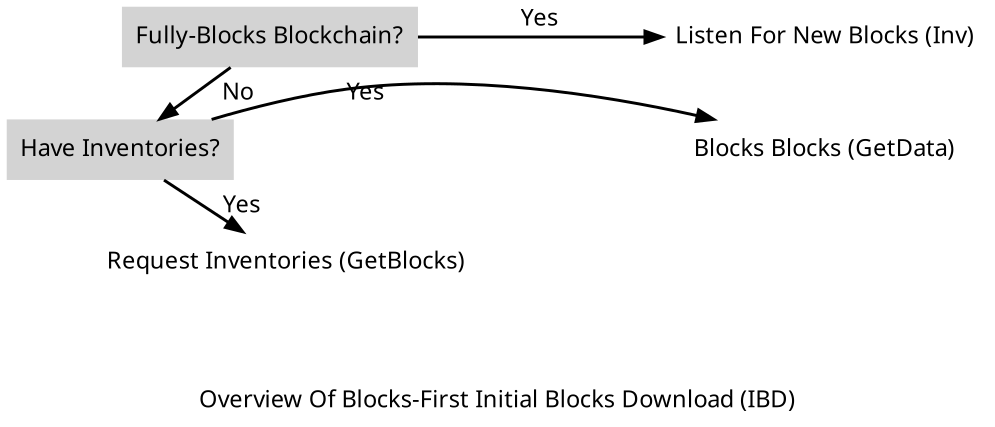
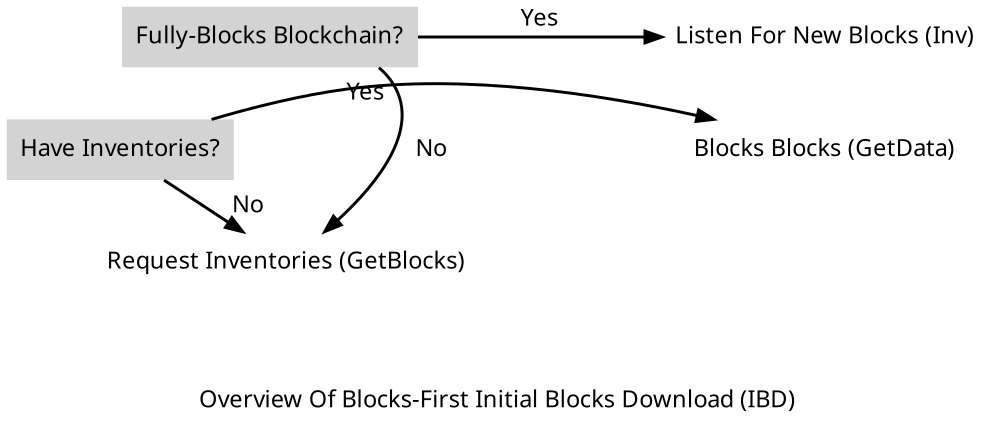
edge "Fully-Blocks Blockchain?" -> "Have Inventories?": now "Fully-Blocks Blockchain?" -> "Request Inventories (GetBlocks)"
edge "Have Inventories?" -> "Request Inventories (GetBlocks)": label "Yes" -> "  No"
